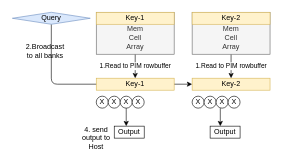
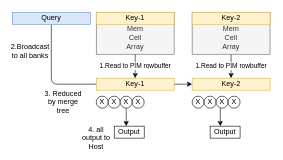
node "Query": shape diamond -> rectangle
node "2.Broadcast to all banks": moved (45, 51) -> (30, 51)
node "3. Reduced by merge tree": added
node "4. send output to Host": label "4. send output to Host" -> "4. all output to Host"
